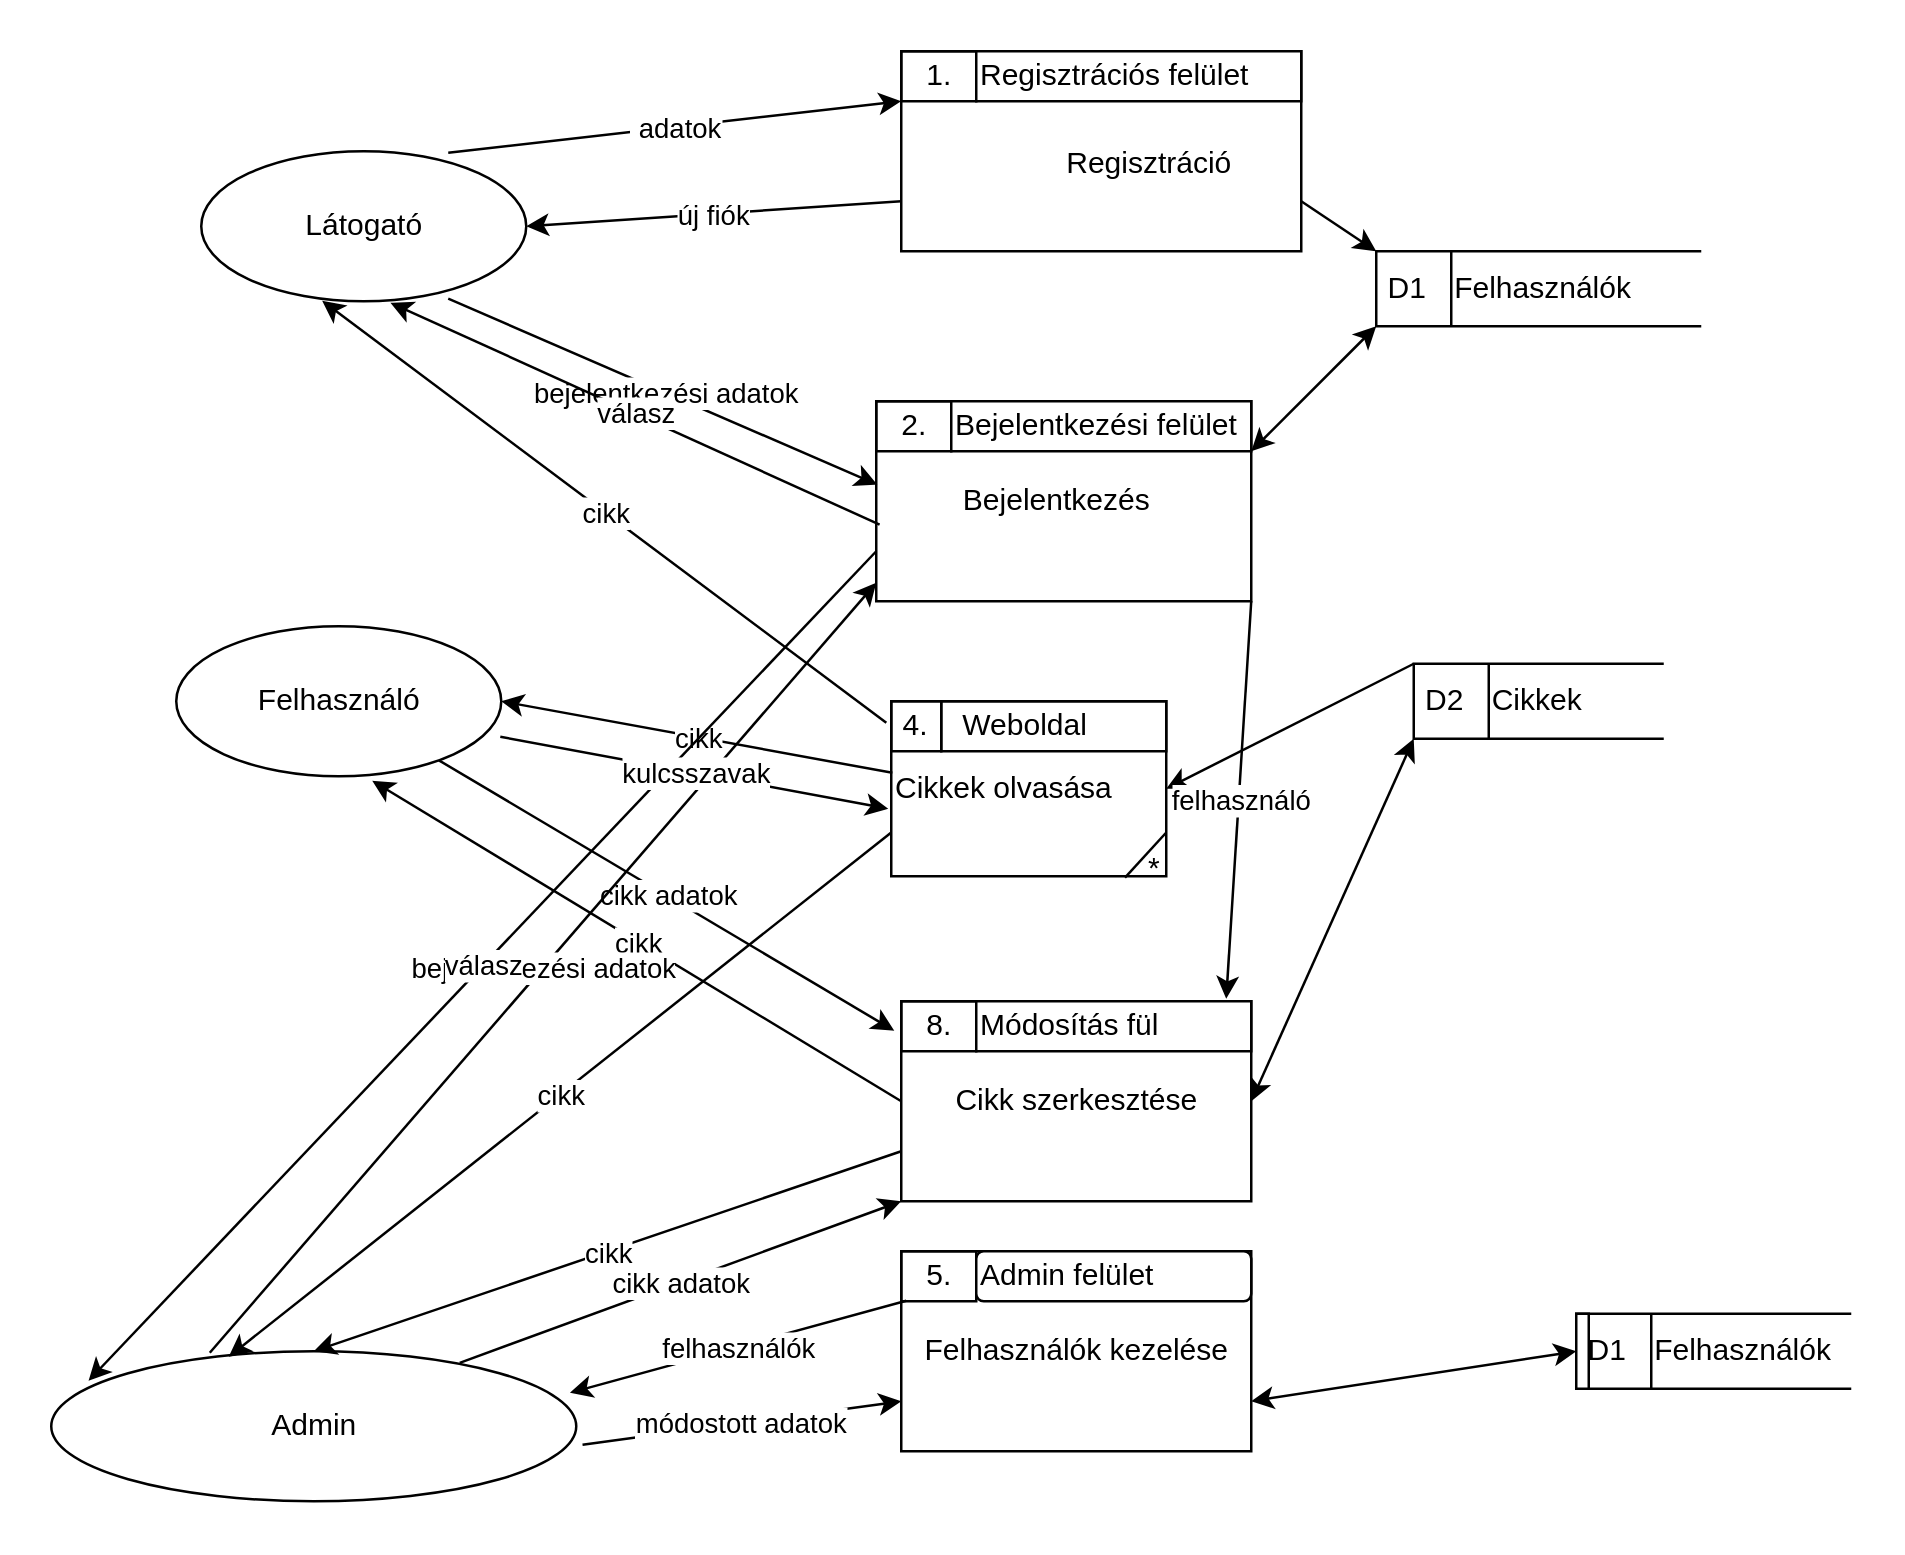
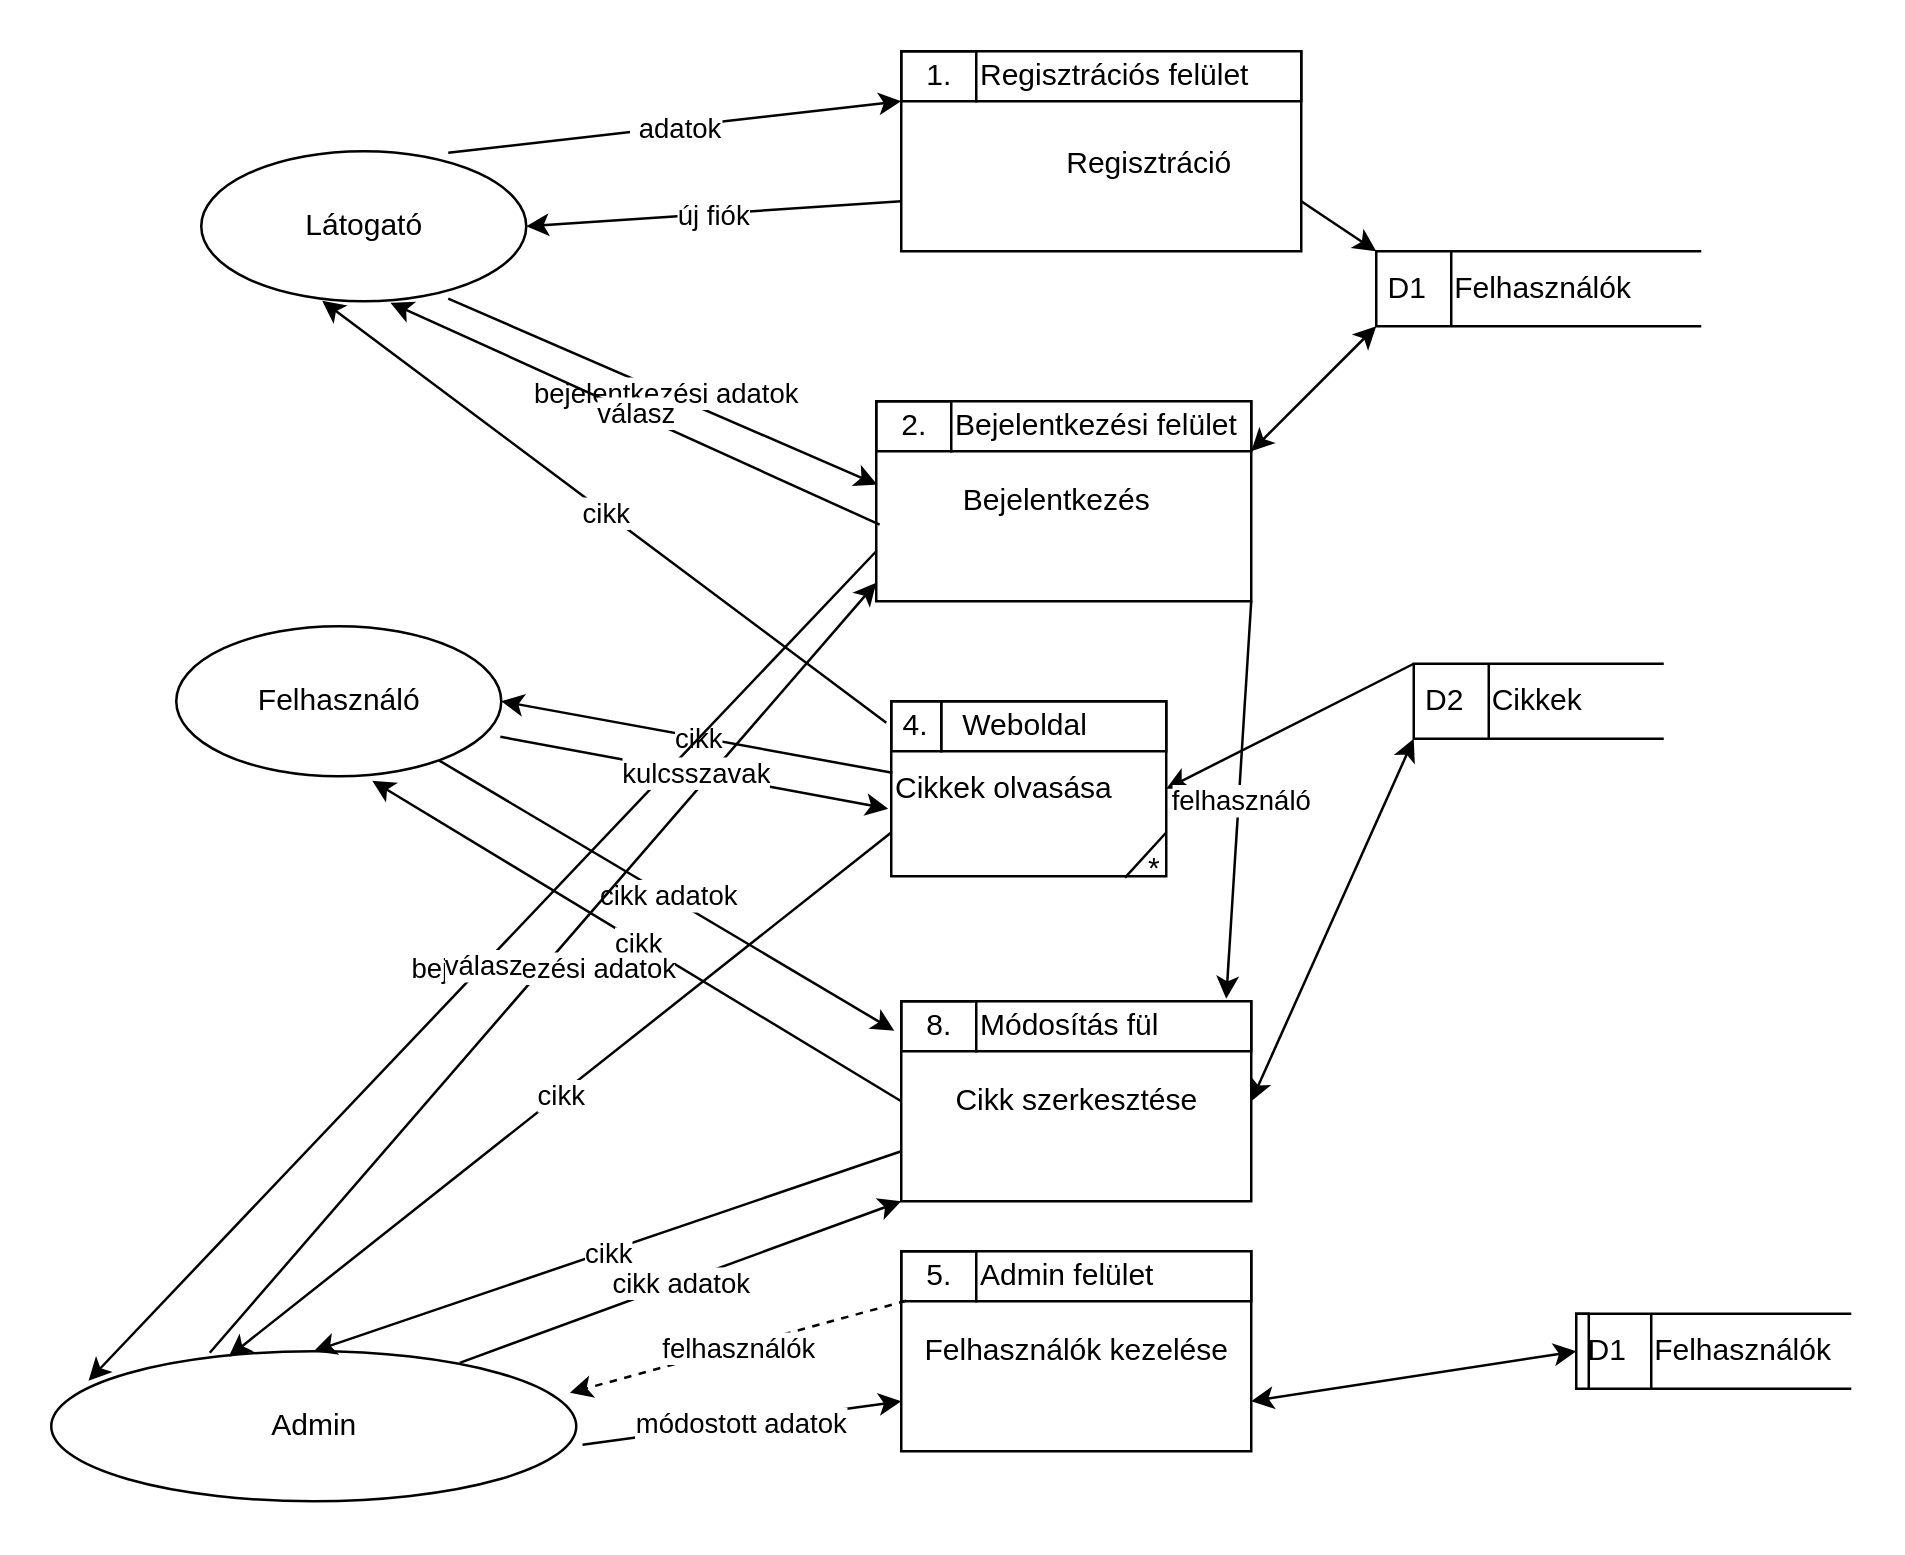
node "Admin felület": shape rounded rectangle -> rectangle
edge "5." -> "Admin": style solid -> dashed
